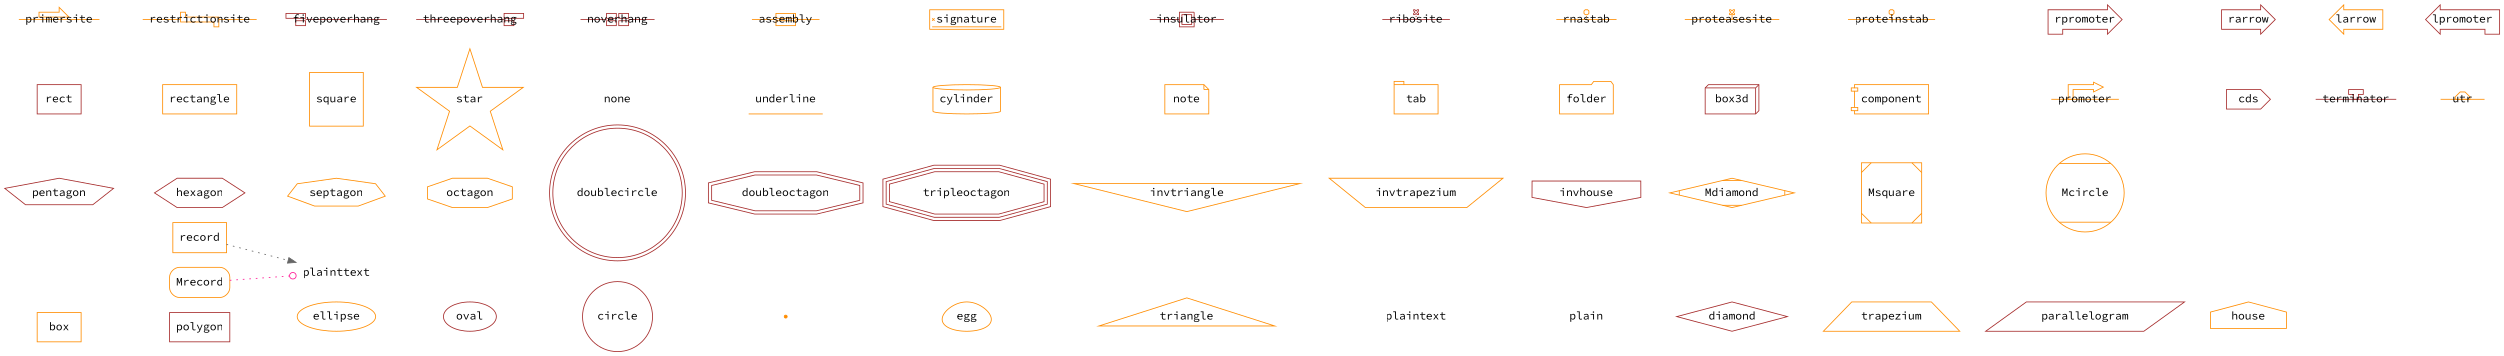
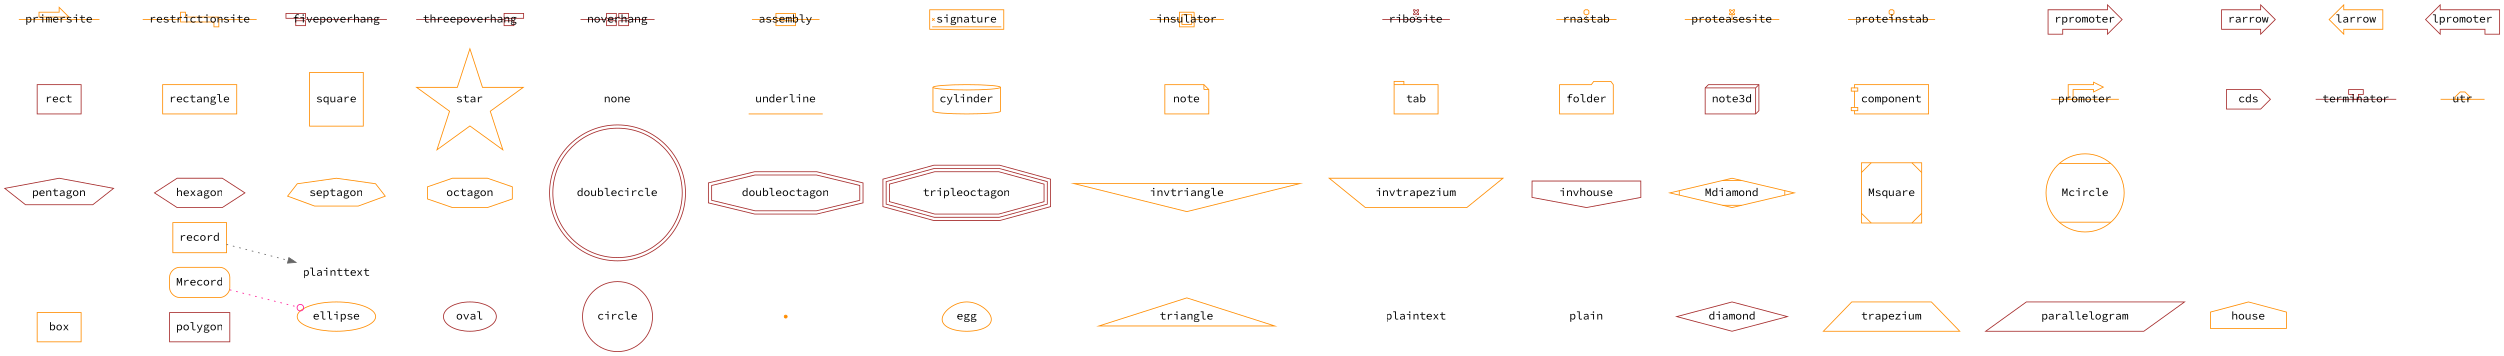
node "insulator": color brown -> darkorange
node "box3d": label "box3d" -> "note3d"
edge "Mrecord" -> "plainttext": now "Mrecord" -> "ellipse"
